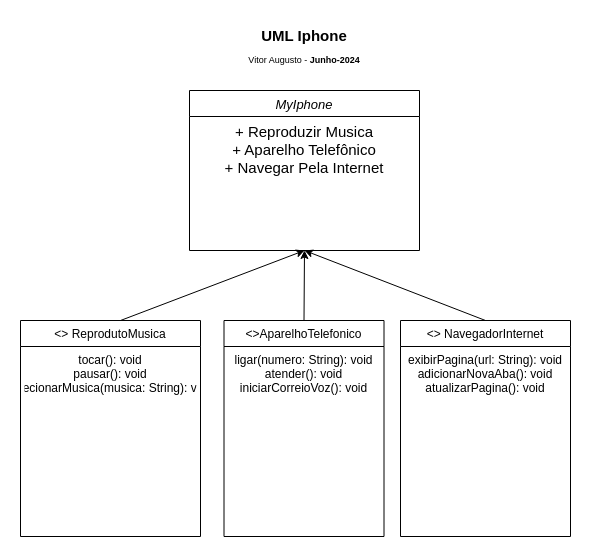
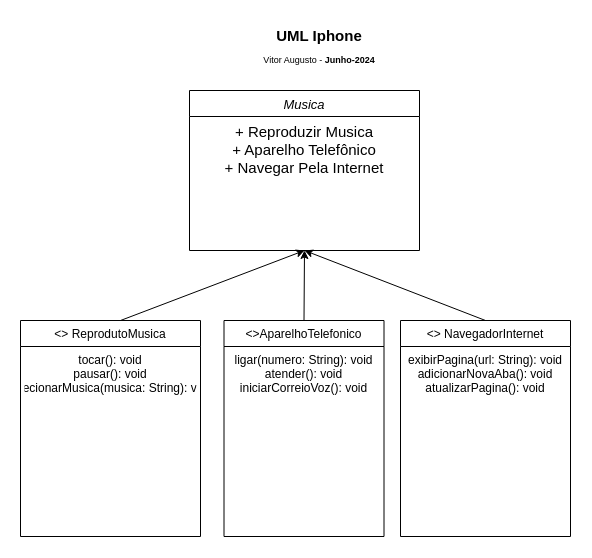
node "UML IphoneVitor Augusto - Junho-2024": moved (305, 46) -> (320, 46)
node "MyIphone": label "MyIphone" -> "Musica"
